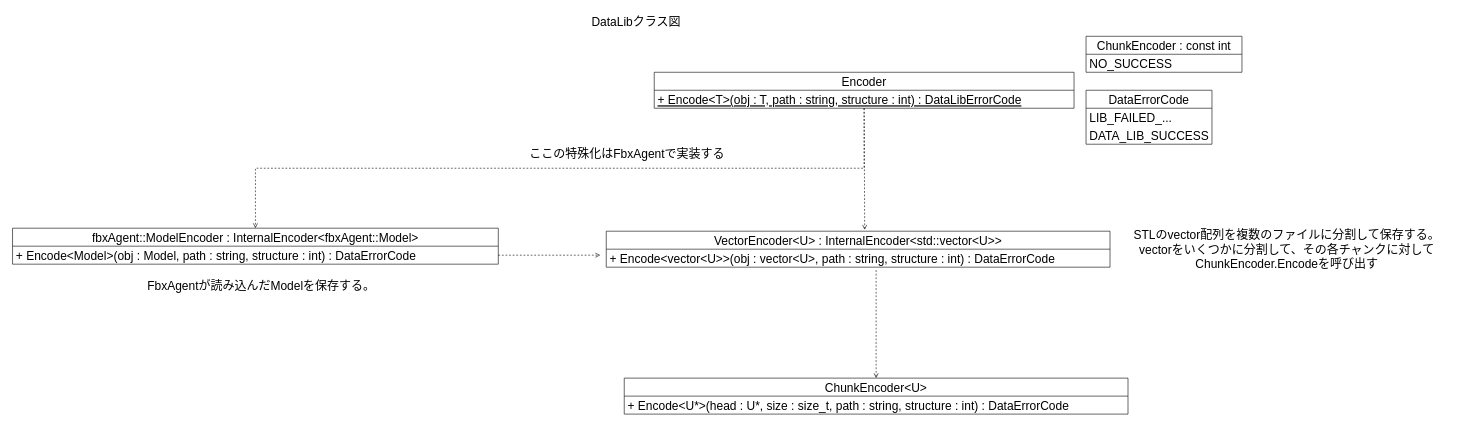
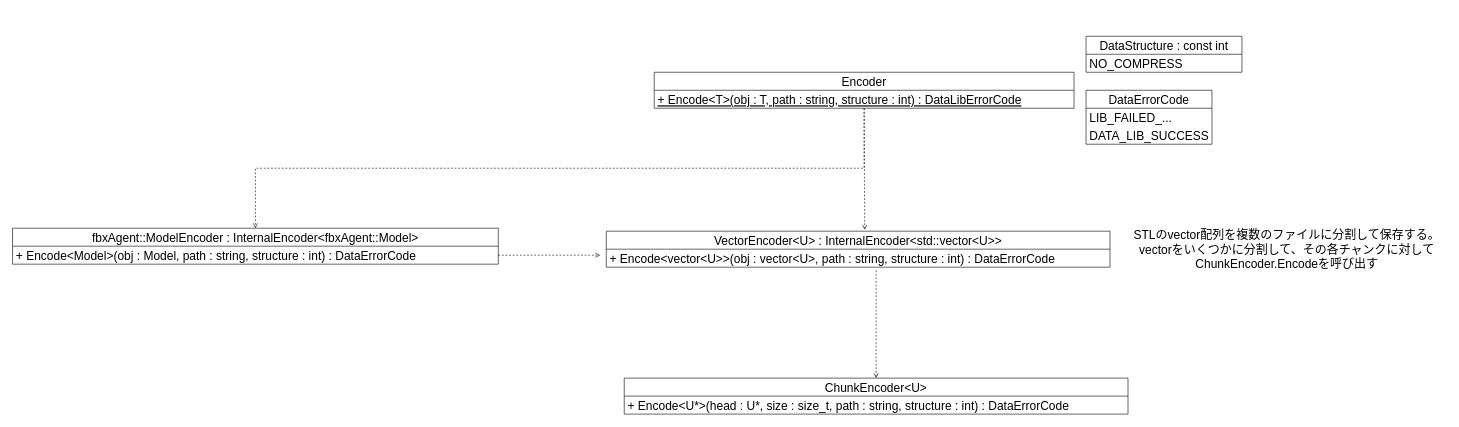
node "DataLibクラス図": removed
node "ChunkEncoder : const int": label "ChunkEncoder : const int" -> "DataStructure : const int"
node "NO_SUCCESS": label "NO_SUCCESS" -> "NO_COMPRESS"
node "ここの特殊化はFbxAgentで実装する": removed
node "FbxAgentが読み込んだModelを保存する。": removed
